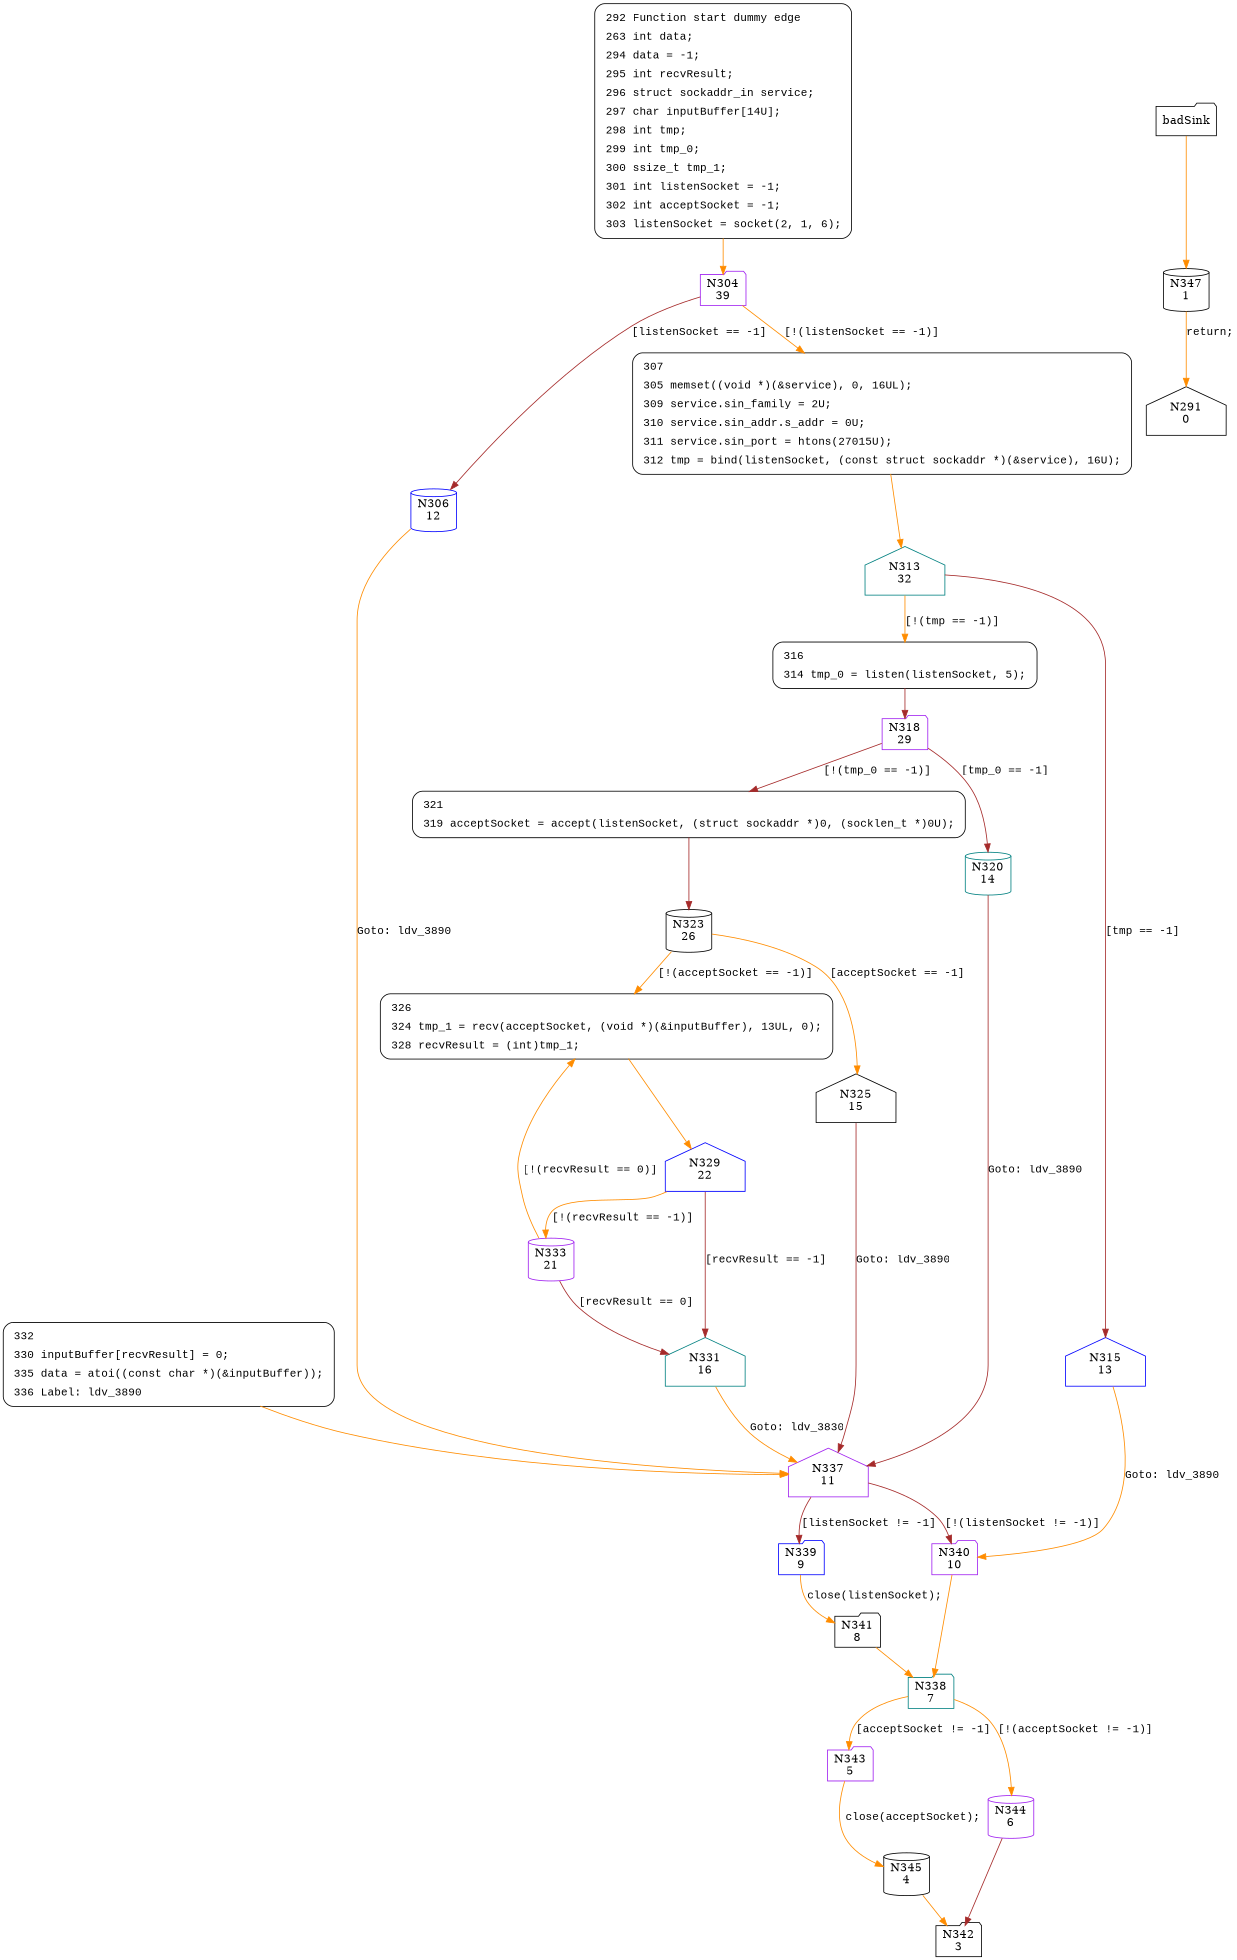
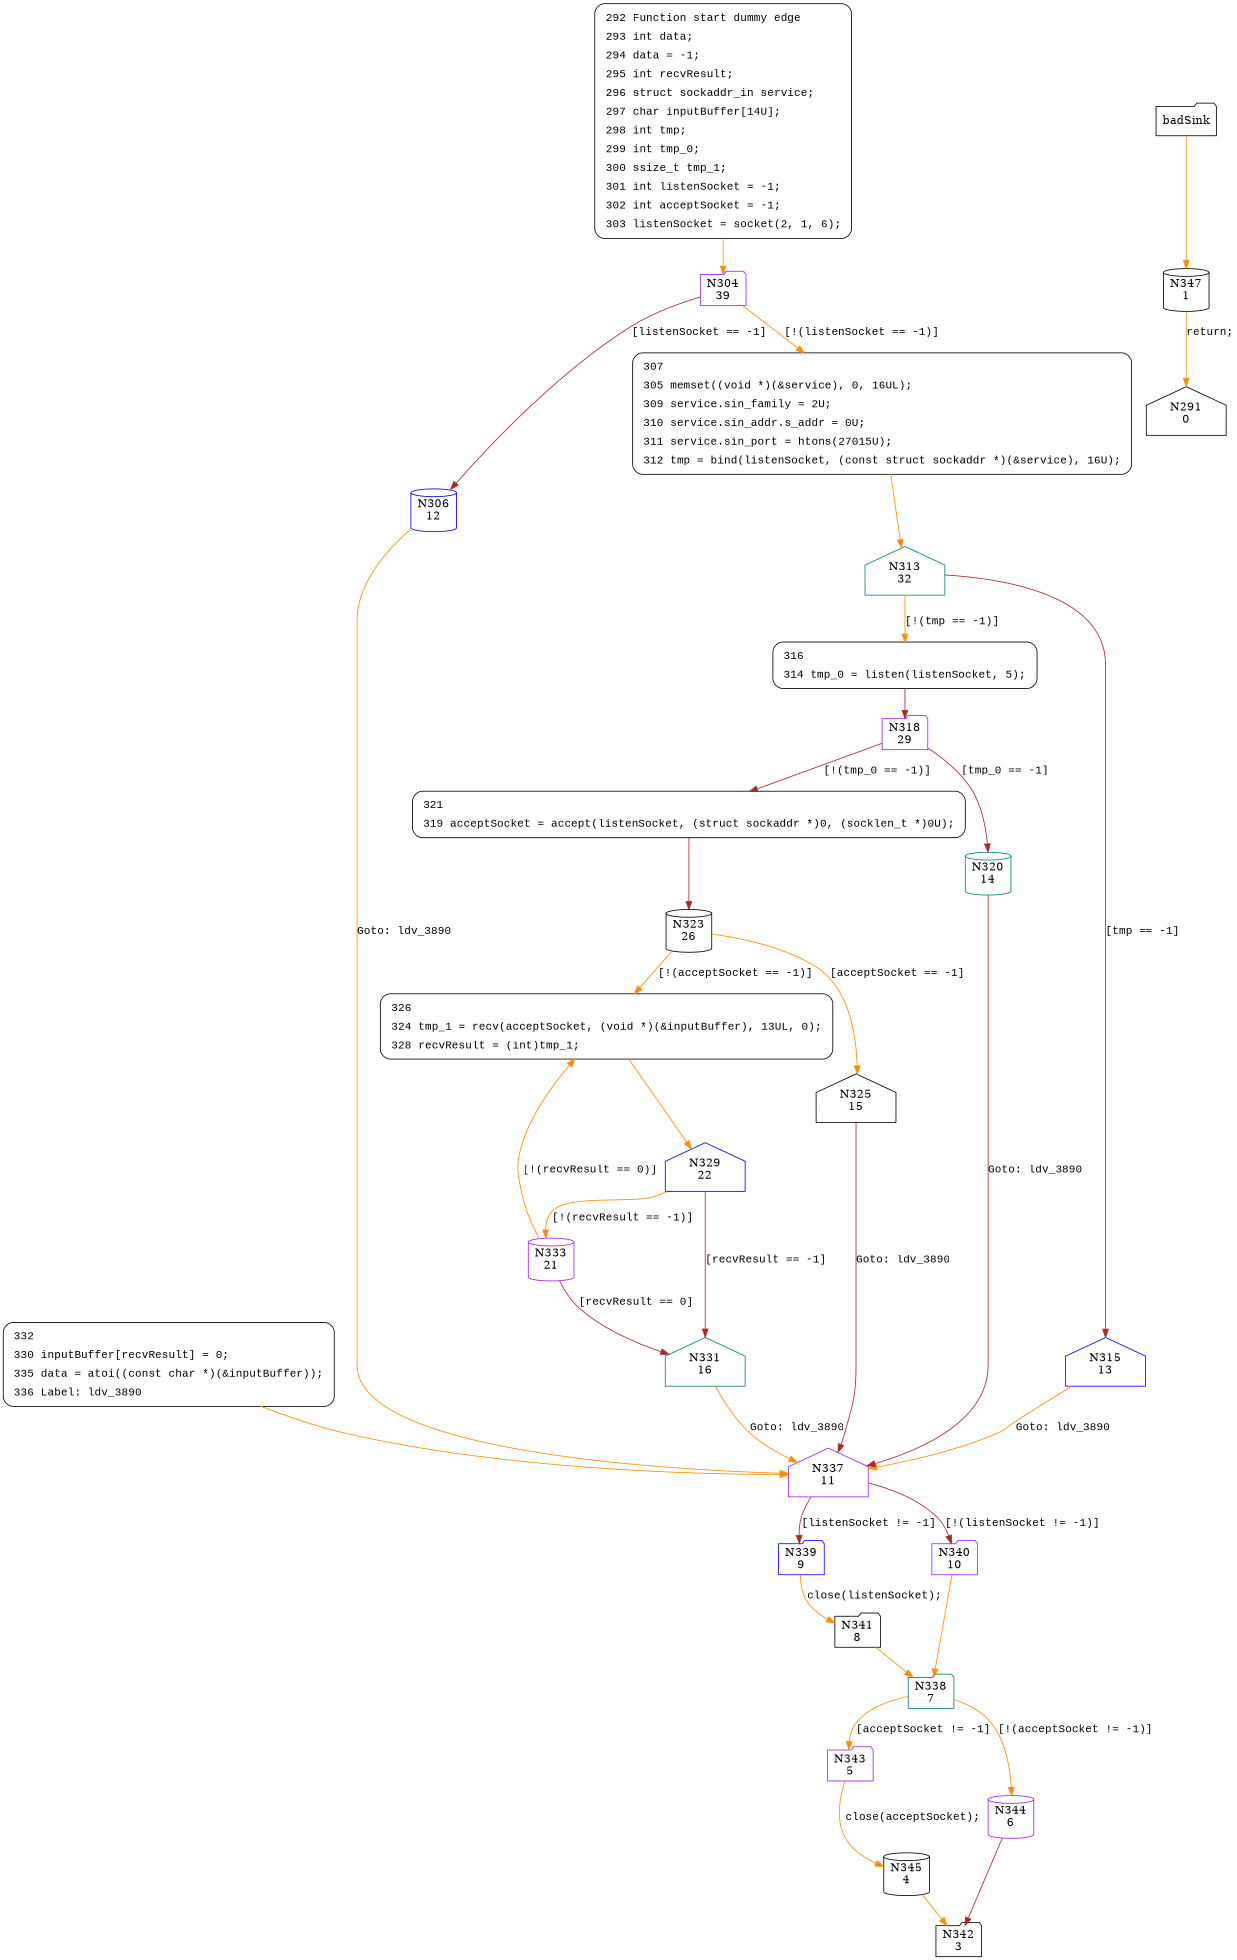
node "292": text "263" -> "293"
edge "N331 16" -> "N337 11": label "Goto: ldv_3830" -> "Goto: ldv_3890"
edge "N315 13" -> "N340 10": now "N315 13" -> "N337 11"
